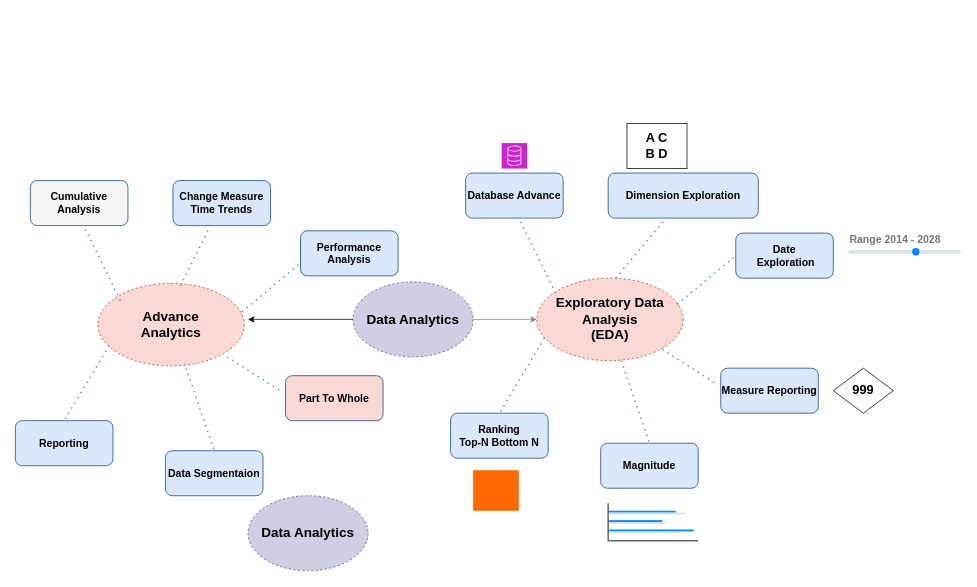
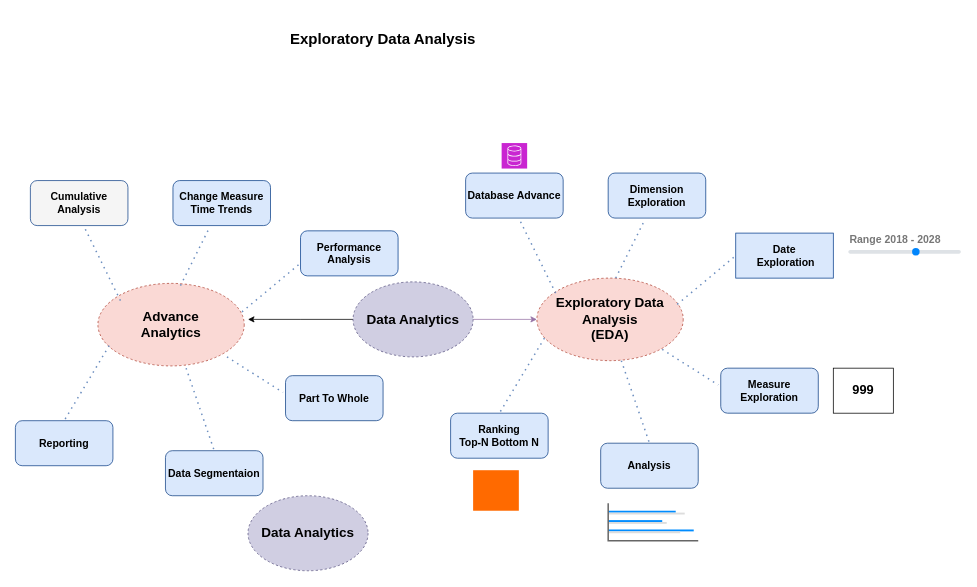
node "Exploratory Data Analysis": added
node "A C B D": removed
node "Dimension Exploration": size 150x45 -> 98x45
node "Range 2014 - 2028": label "Range 2014 - 2028" -> "Range 2018 - 2028"
node "Date Exploration": shape rounded rectangle -> rectangle
node "Measure Reporting": label "Measure Reporting" -> "Measure Exploration"
node "999": shape diamond -> rectangle
node "Part To Whole": fillcolor #fad9d5 -> #dae8fc
node "Magnitude": label "Magnitude" -> "Analysis"
